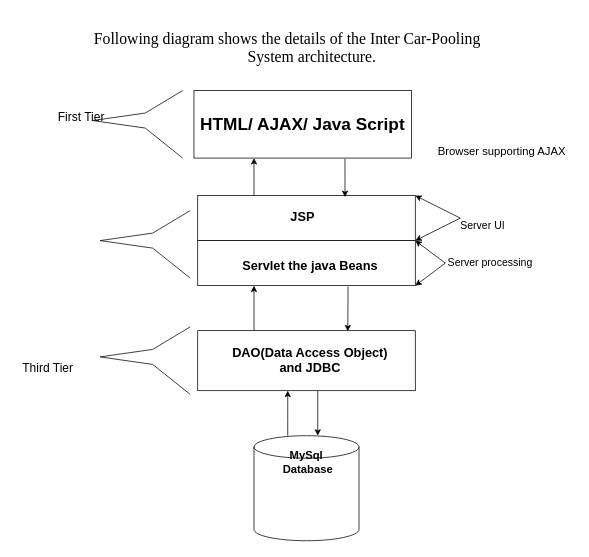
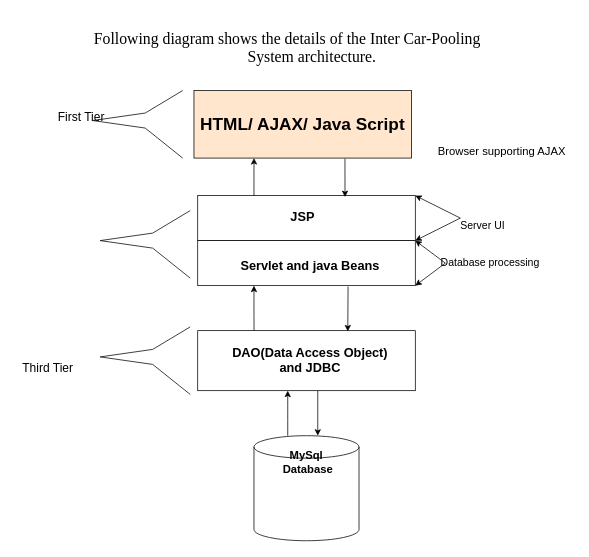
node "HTML/ AJAX/ Java Script": fillcolor #ffffff -> #ffe6cc
node "Server processing": label "Server processing" -> "Database processing"
node "Servlet the java Beans": label "Servlet the java Beans" -> "Servlet and java Beans"
